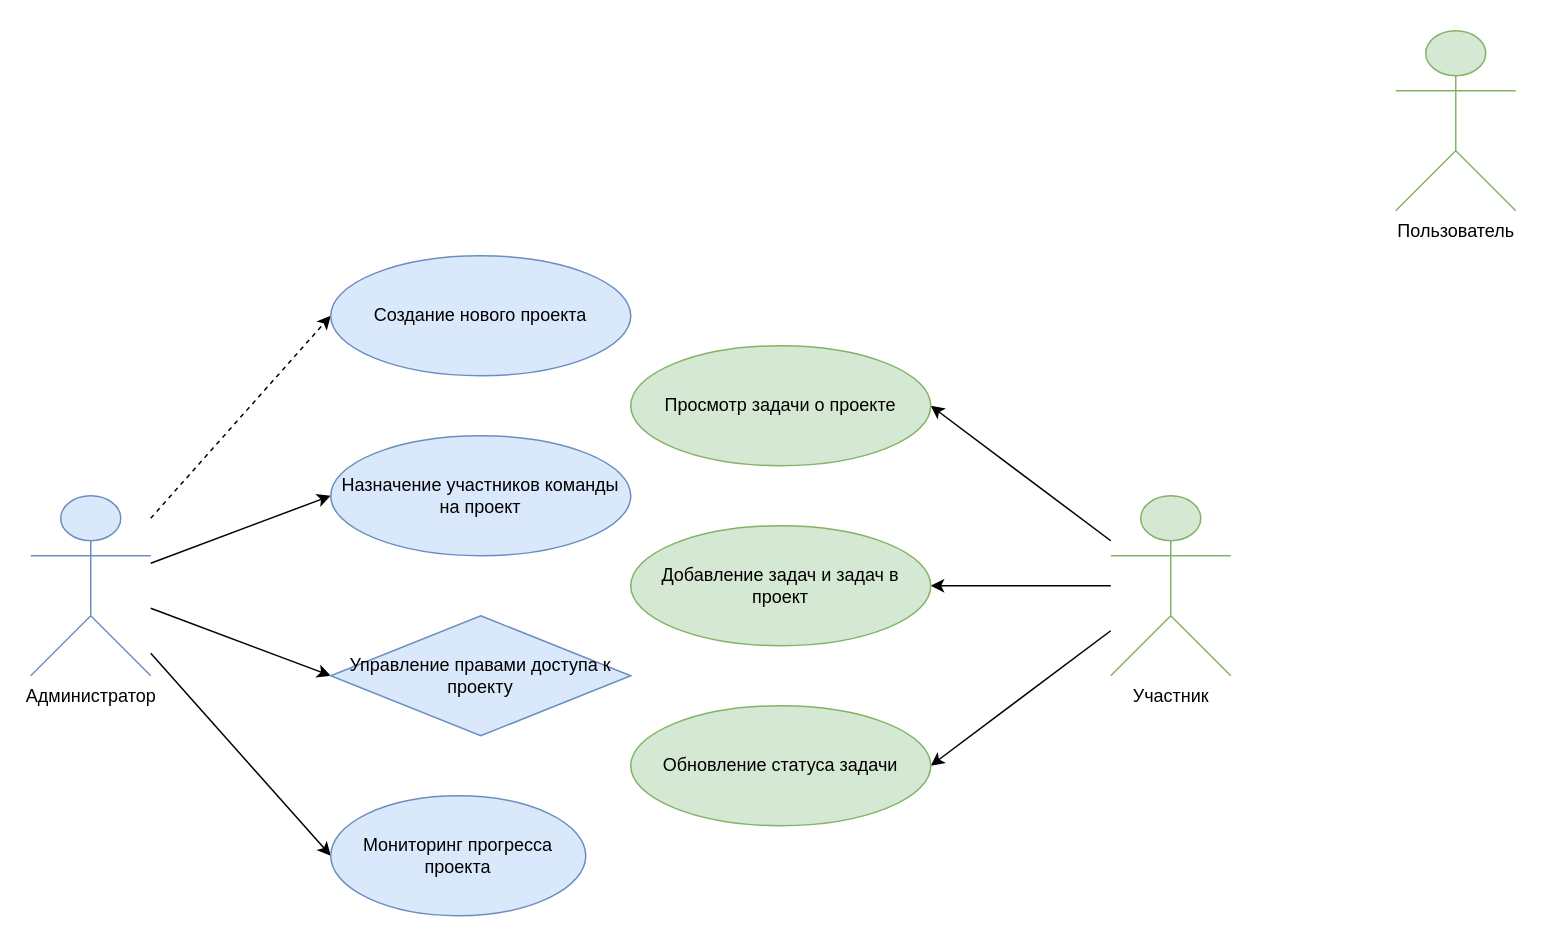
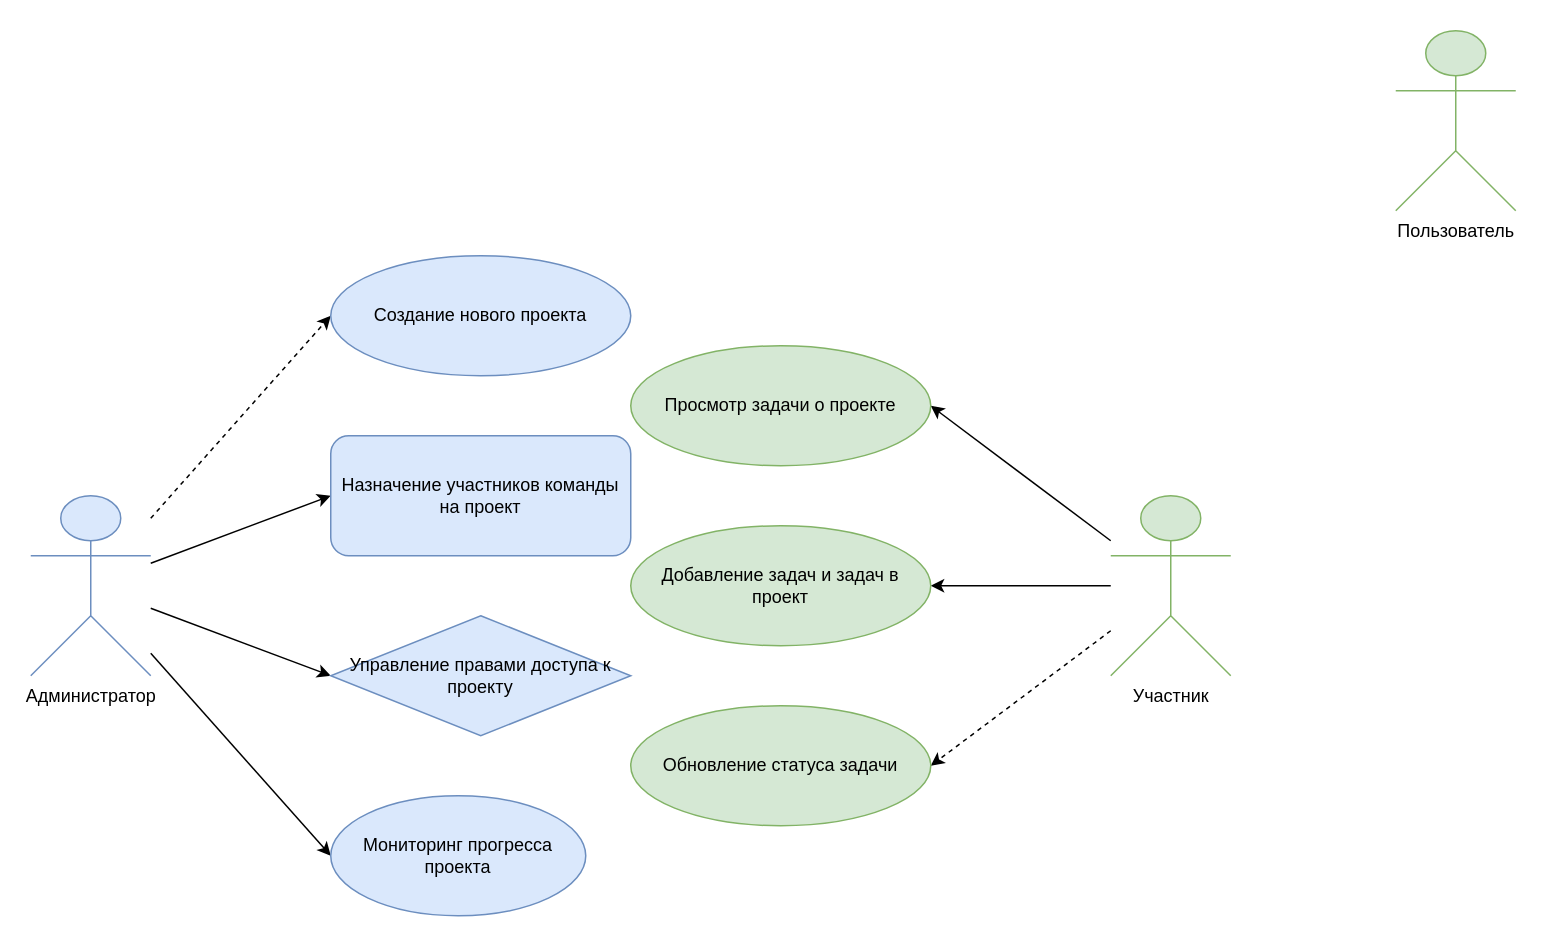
node "Назначение участников команды на проект": shape ellipse -> rounded rectangle
edge "Участник" -> "Обновление статуса задачи": style solid -> dashed
